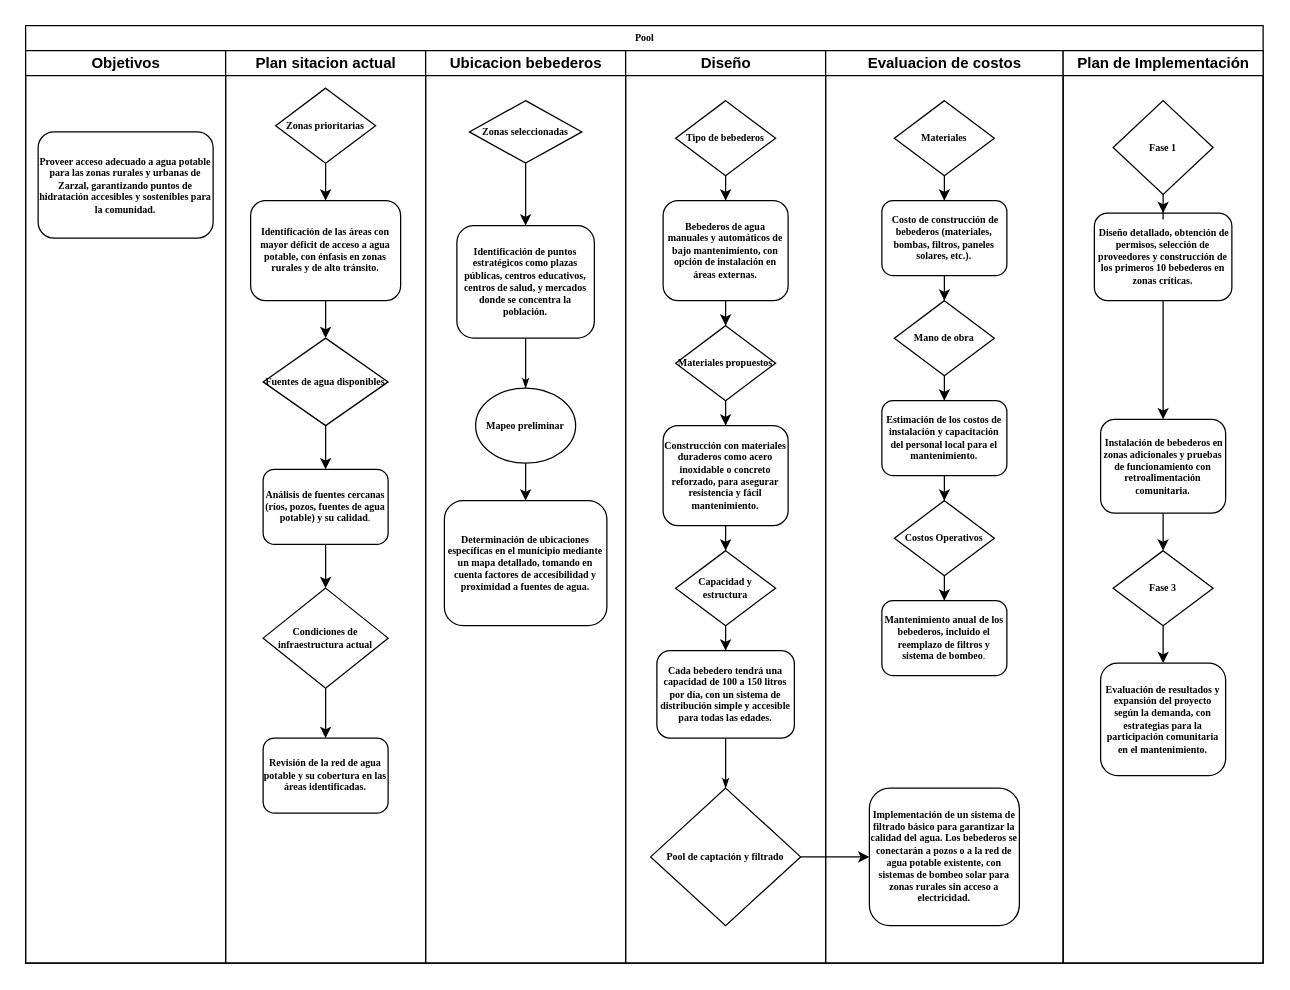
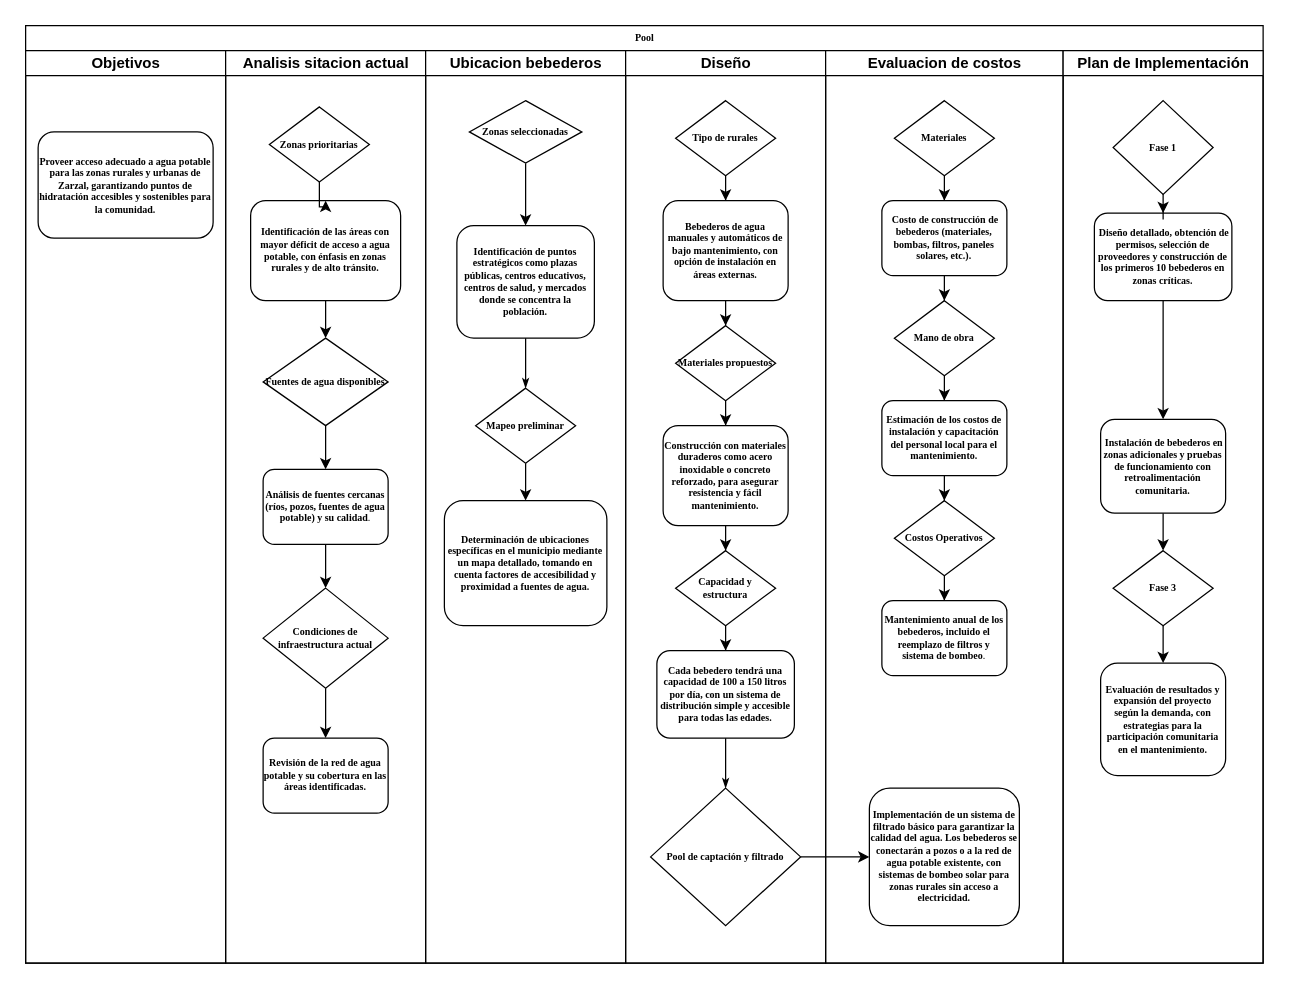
node "Plan sitacion actual": label "Plan sitacion actual" -> "Analisis sitacion actual"
node "Zonas prioritarias": moved (326, 126) -> (319, 144)
node "Tipo de bebederos": label "Tipo de bebederos" -> "Tipo de rurales"
node "Mapeo preliminar": shape ellipse -> diamond
